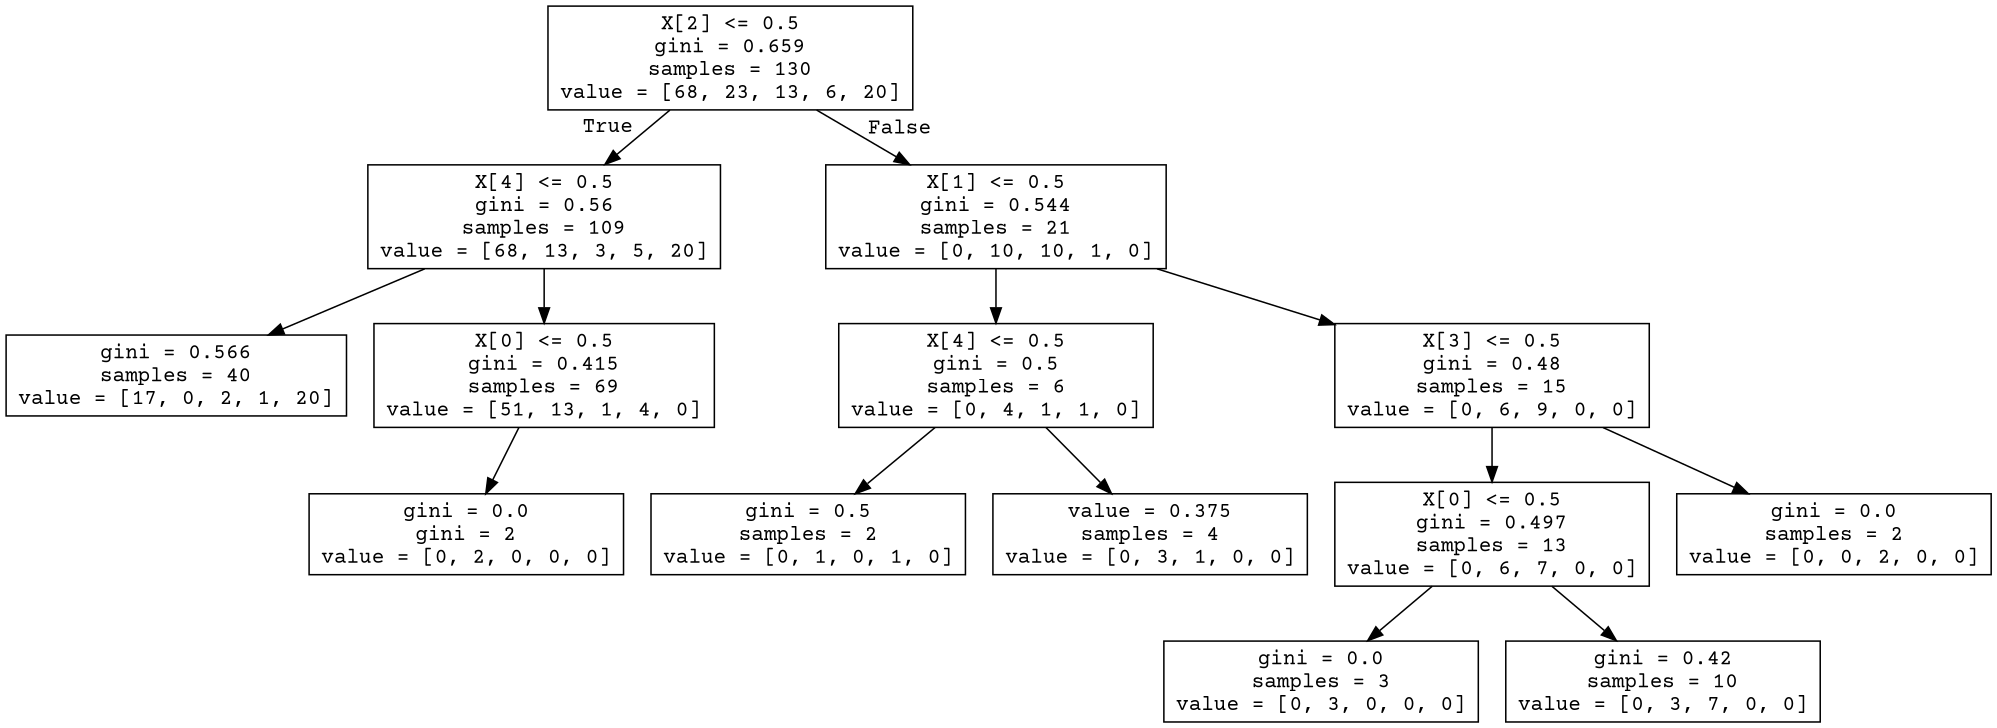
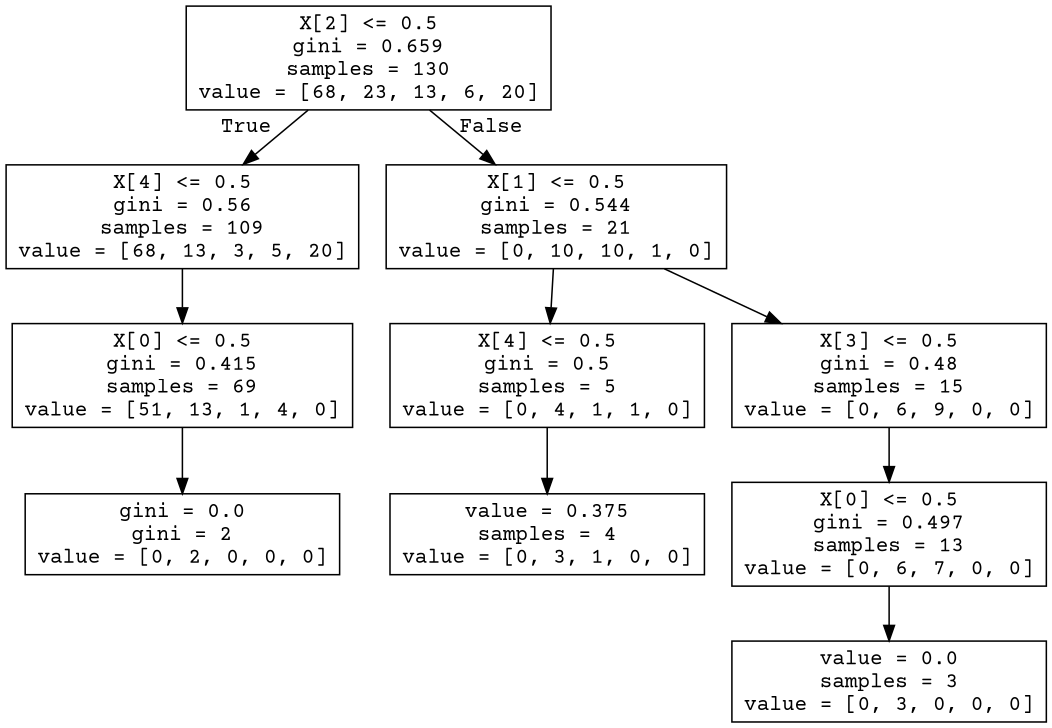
node "gini = 0.566 samples = 40 value = [17, 0, 2, 1, 20]": removed
node "X[4] <= 0.5 gini = 0.5 samples = 6 value = [0, 4, 1, 1, 0]": label "X[4] <= 0.5 gini = 0.5 samples = 6 value = [0, 4, 1, 1, 0]" -> "X[4] <= 0.5 gini = 0.5 samples = 5 value = [0, 4, 1, 1, 0]"
node "gini = 0.5 samples = 2 value = [0, 1, 0, 1, 0]": removed
node "gini = 0.0 samples = 2 value = [0, 0, 2, 0, 0]": removed
node "gini = 0.0 samples = 3 value = [0, 3, 0, 0, 0]": label "gini = 0.0 samples = 3 value = [0, 3, 0, 0, 0]" -> "value = 0.0 samples = 3 value = [0, 3, 0, 0, 0]"
node "gini = 0.42 samples = 10 value = [0, 3, 7, 0, 0]": removed
